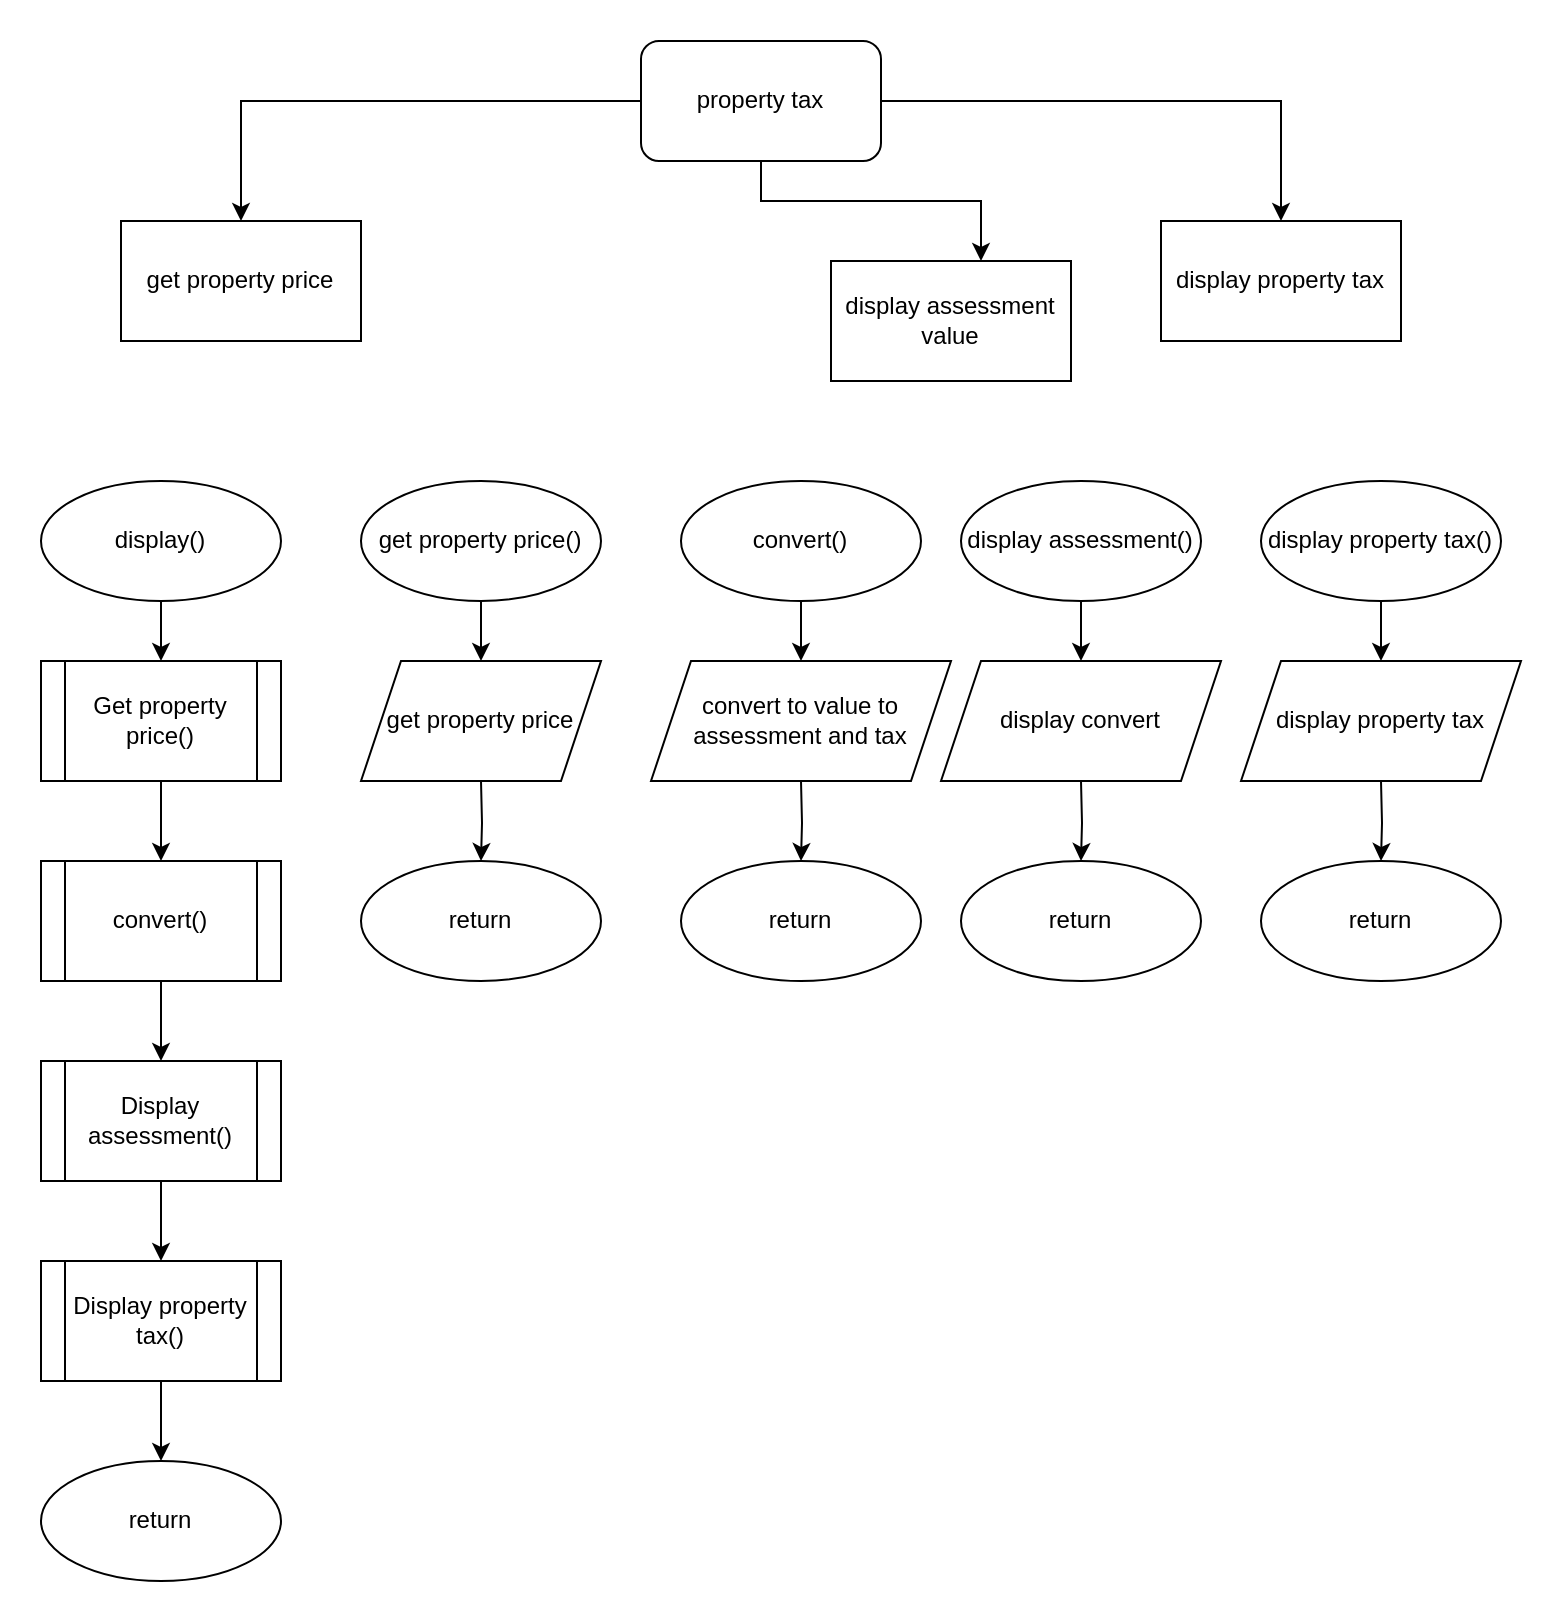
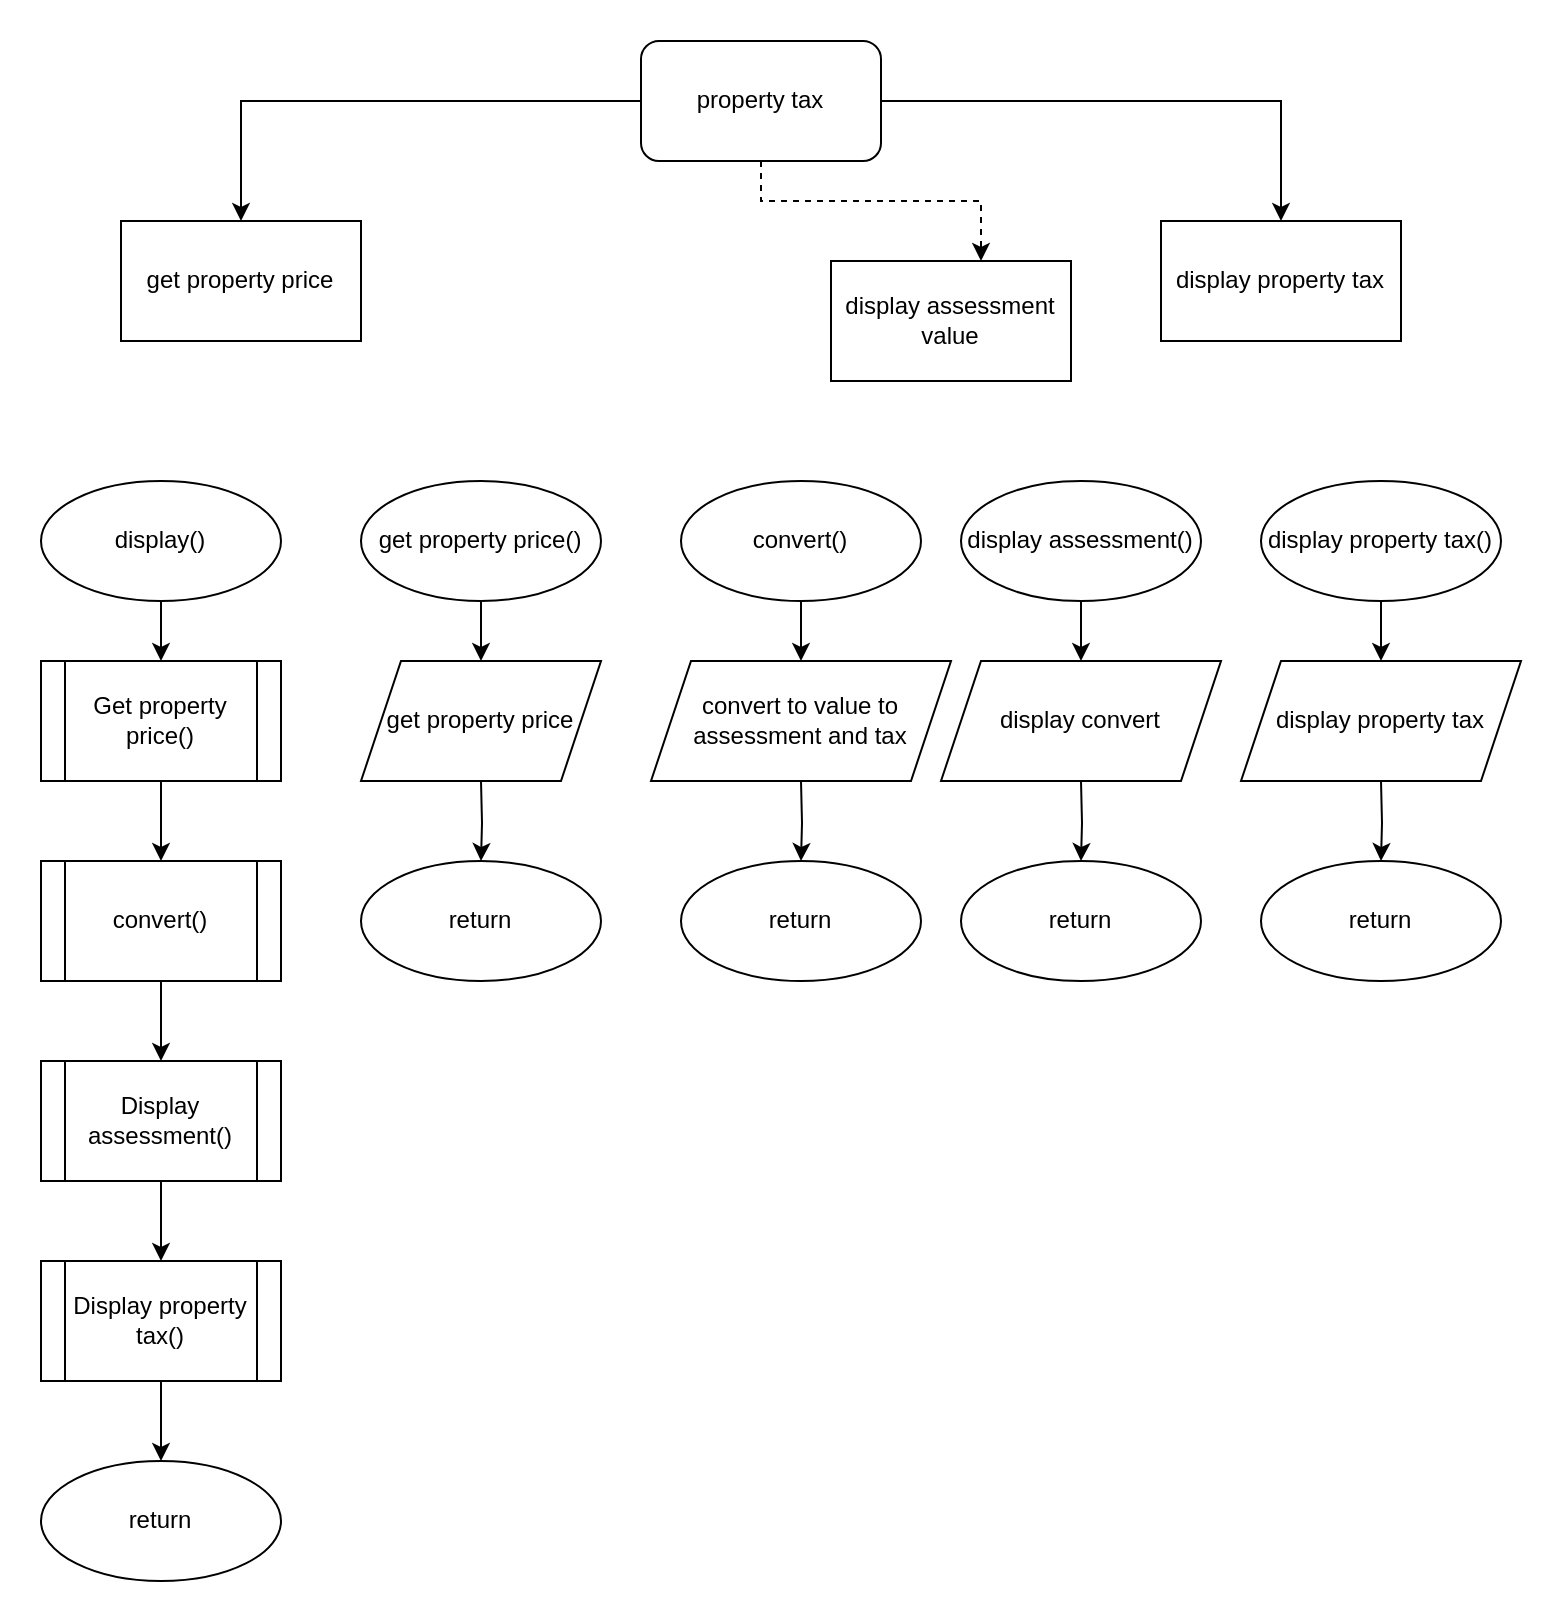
edge "property tax" -> "display assessment value": style solid -> dashed
